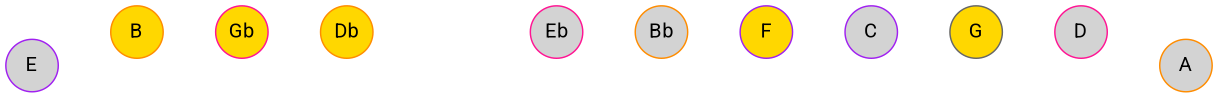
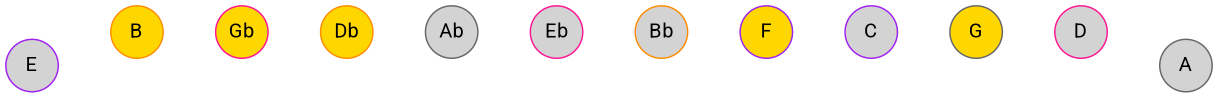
node "Ab": added
node "A": color darkorange -> gray40
